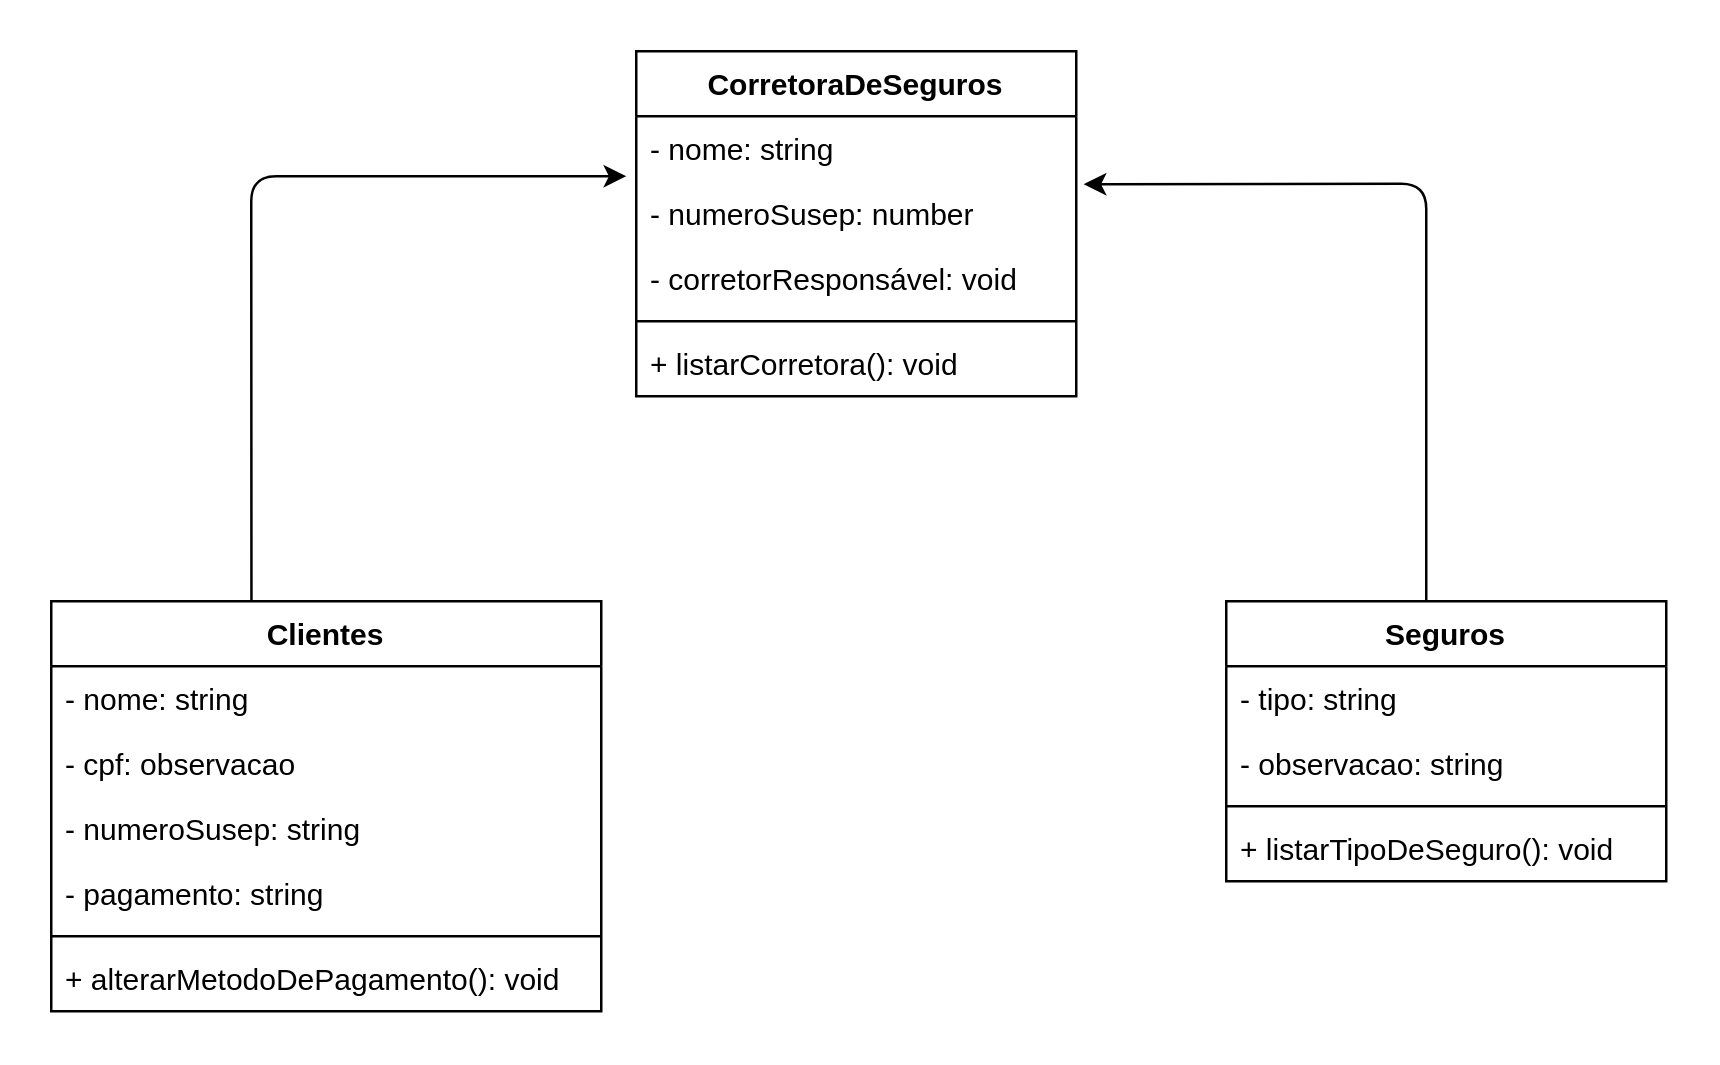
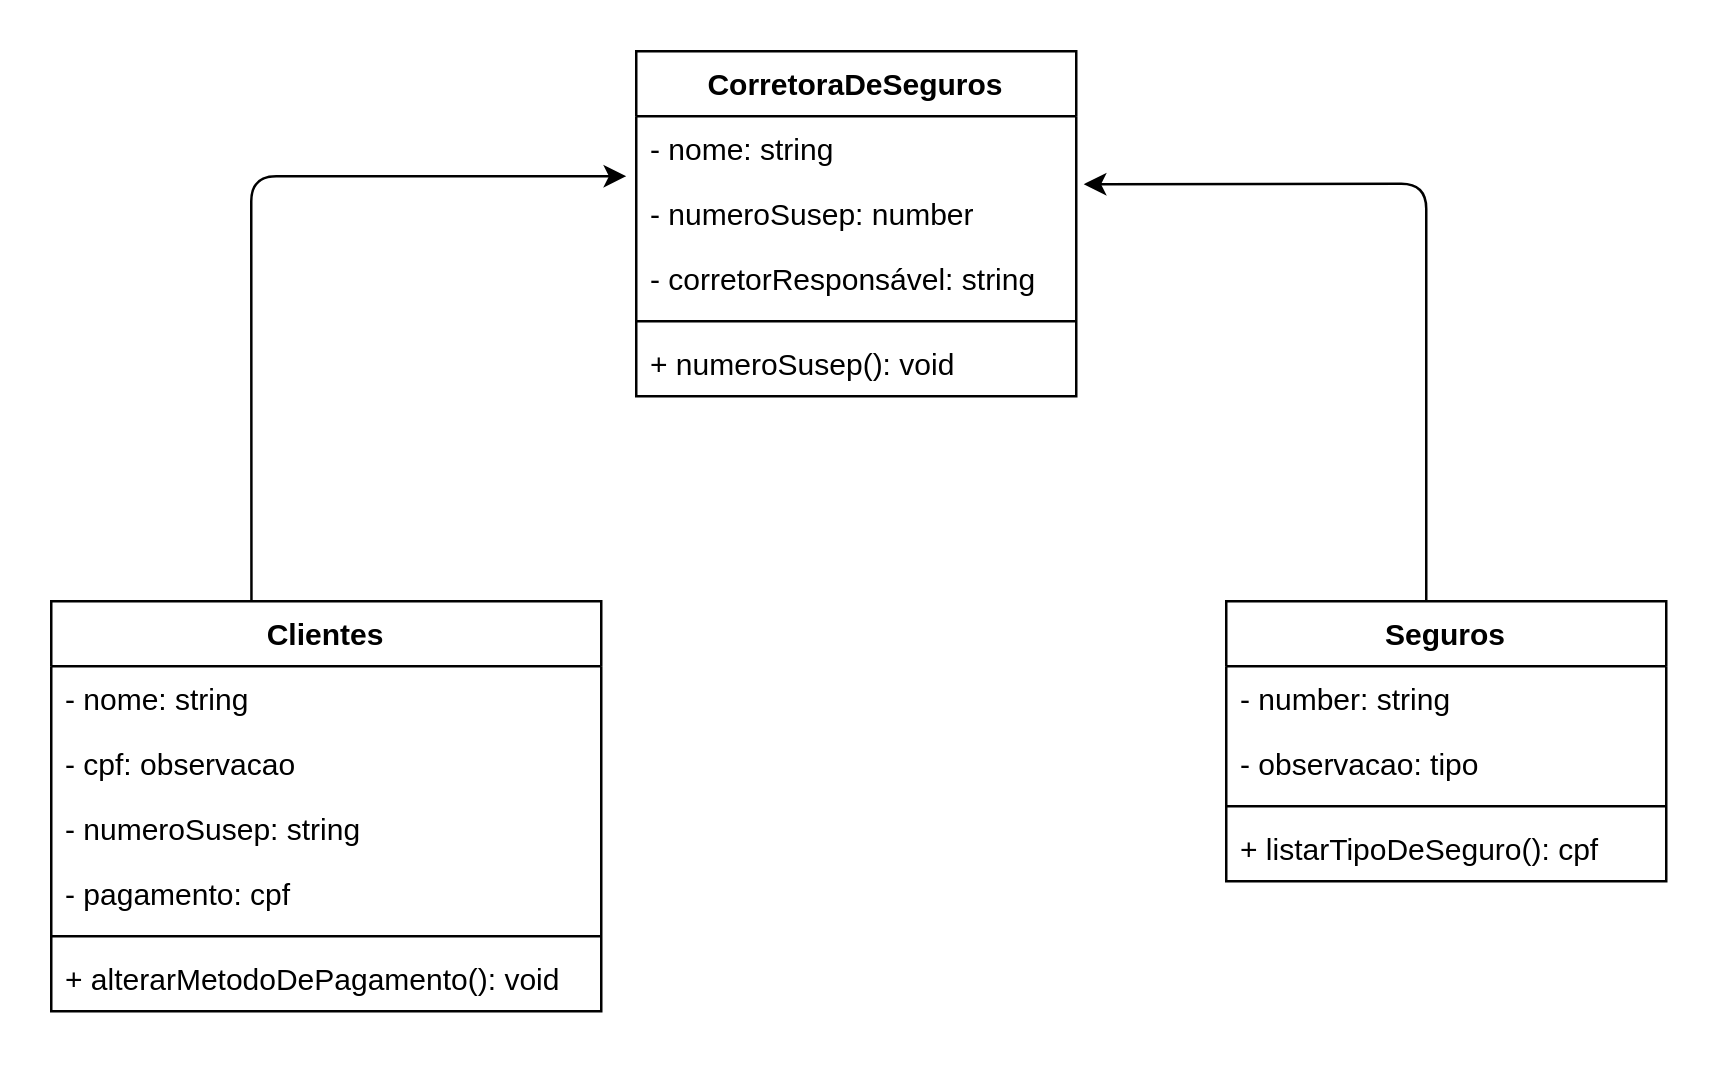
node "- corretorResponsável: void": label "- corretorResponsável: void" -> "- corretorResponsável: string"
node "+ listarCorretora(): void": label "+ listarCorretora(): void" -> "+ numeroSusep(): void"
node "- tipo: string": label "- tipo: string" -> "- number: string"
node "- observacao: string": label "- observacao: string" -> "- observacao: tipo"
node "+ listarTipoDeSeguro(): void": label "+ listarTipoDeSeguro(): void" -> "+ listarTipoDeSeguro(): cpf"
node "- pagamento: string": label "- pagamento: string" -> "- pagamento: cpf"
